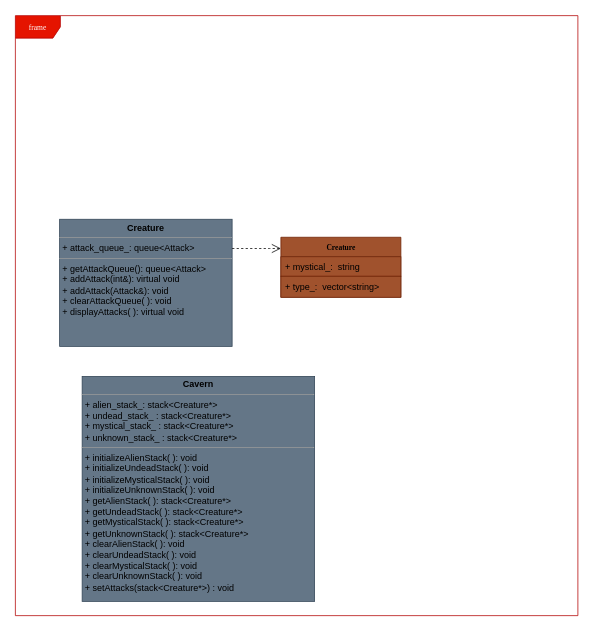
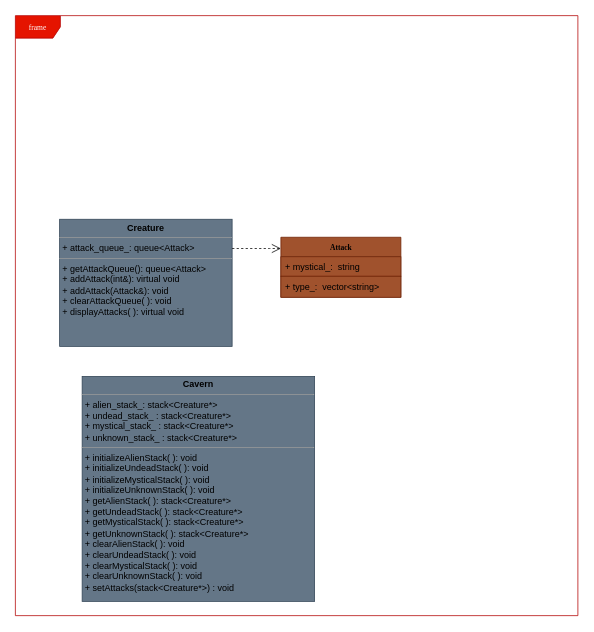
node "Creature": label "Creature" -> "Attack"
